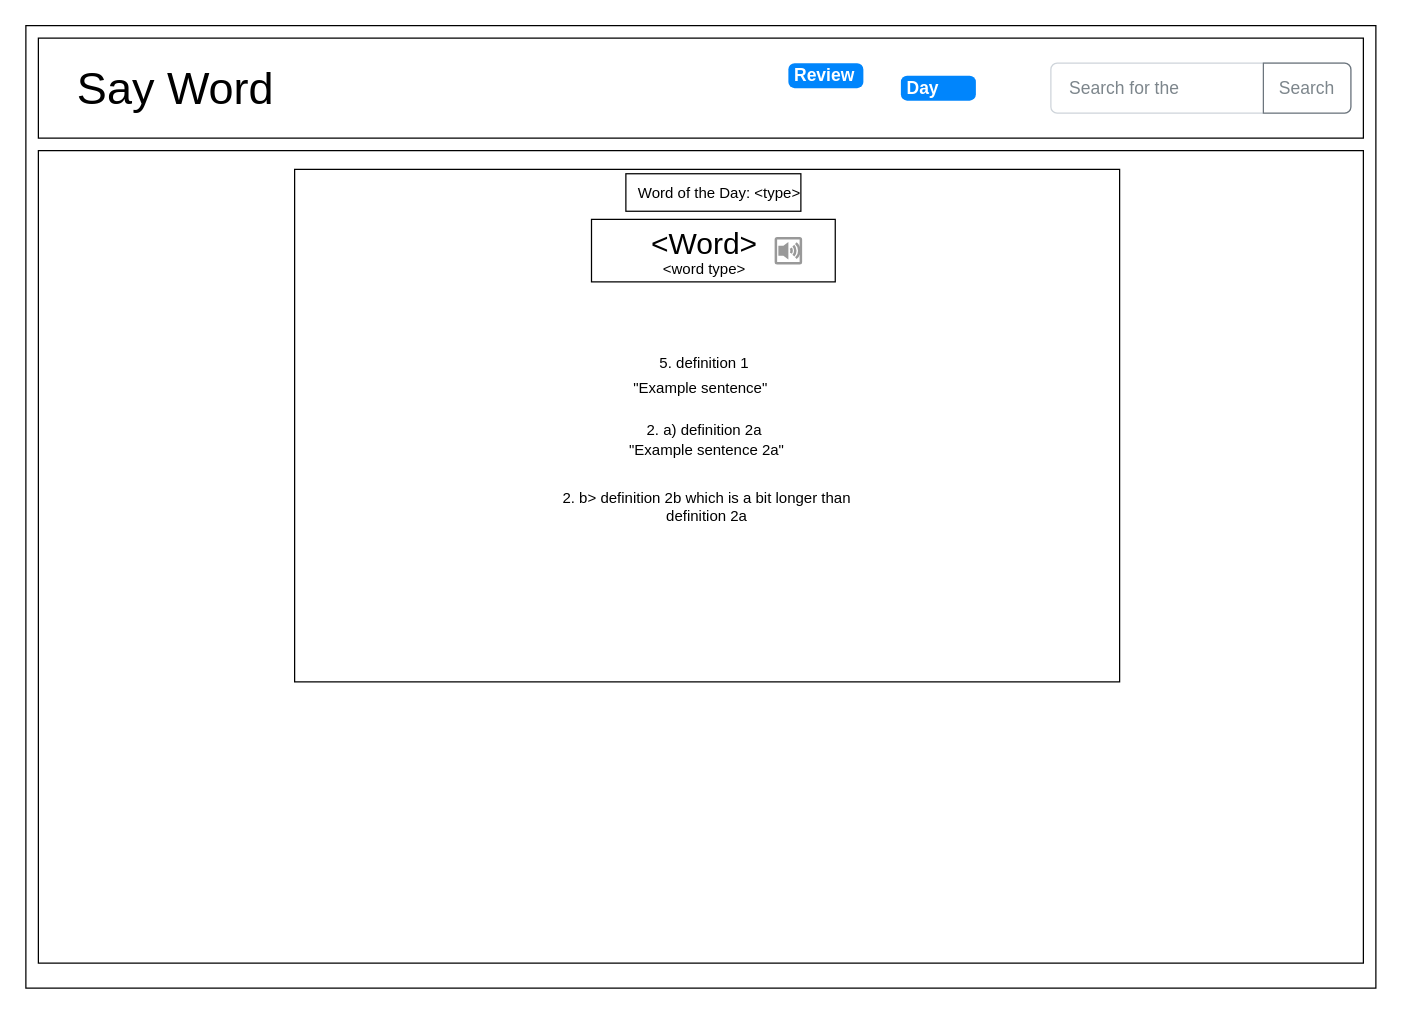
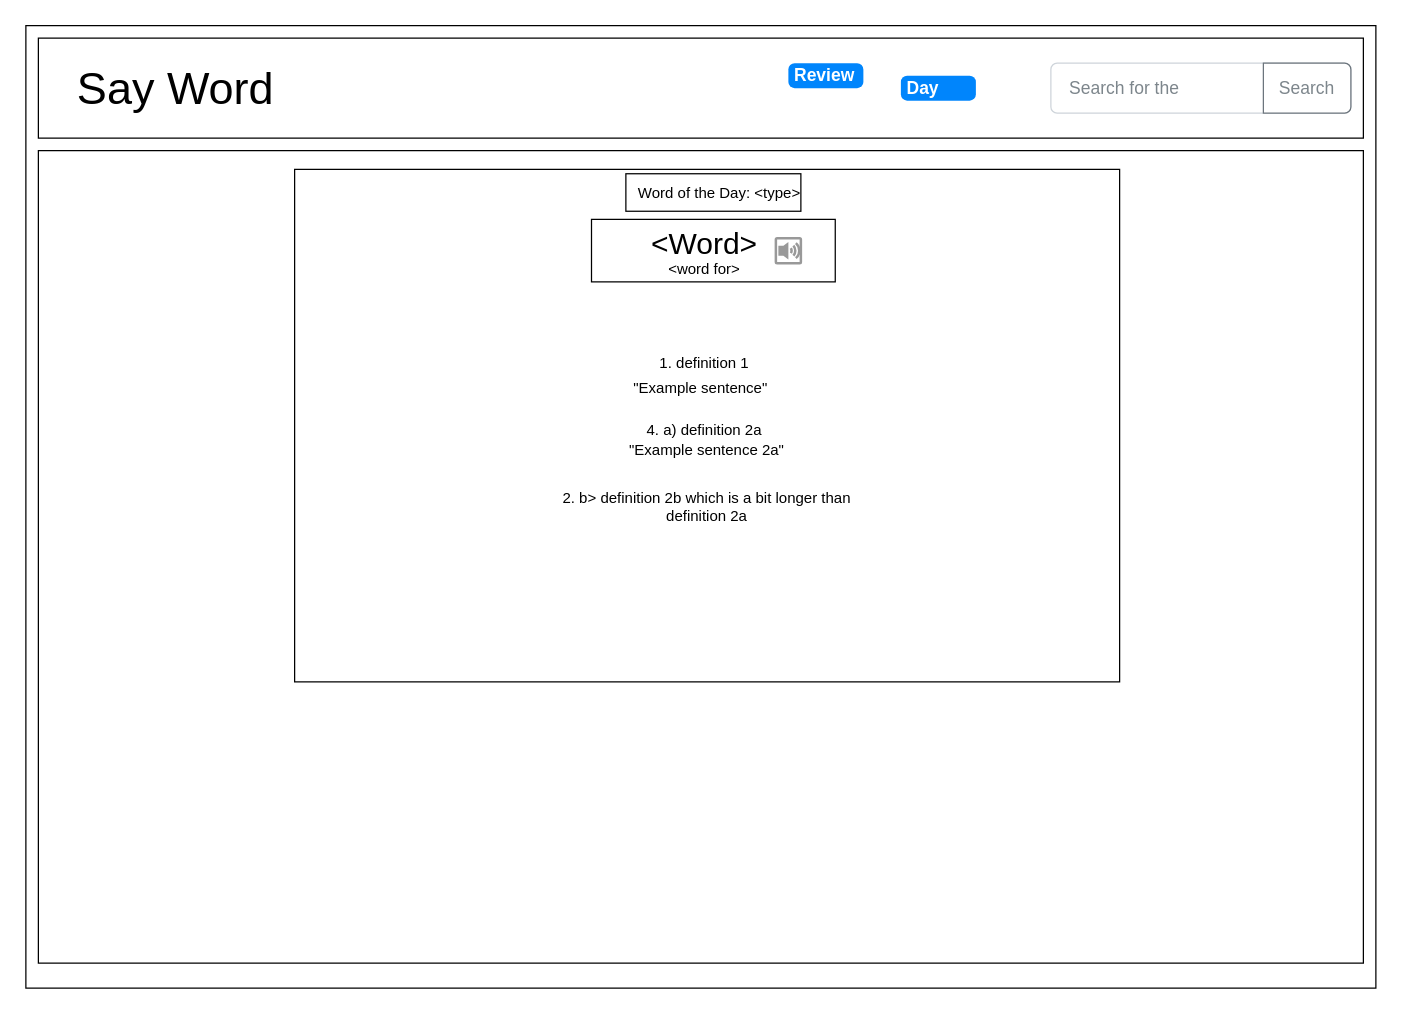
node "<word type>": label "<word type>" -> "<word for>"
node "5. definition 1": label "5. definition 1" -> "1. definition 1"
node "2. a) definition 2a": label "2. a) definition 2a" -> "4. a) definition 2a"
